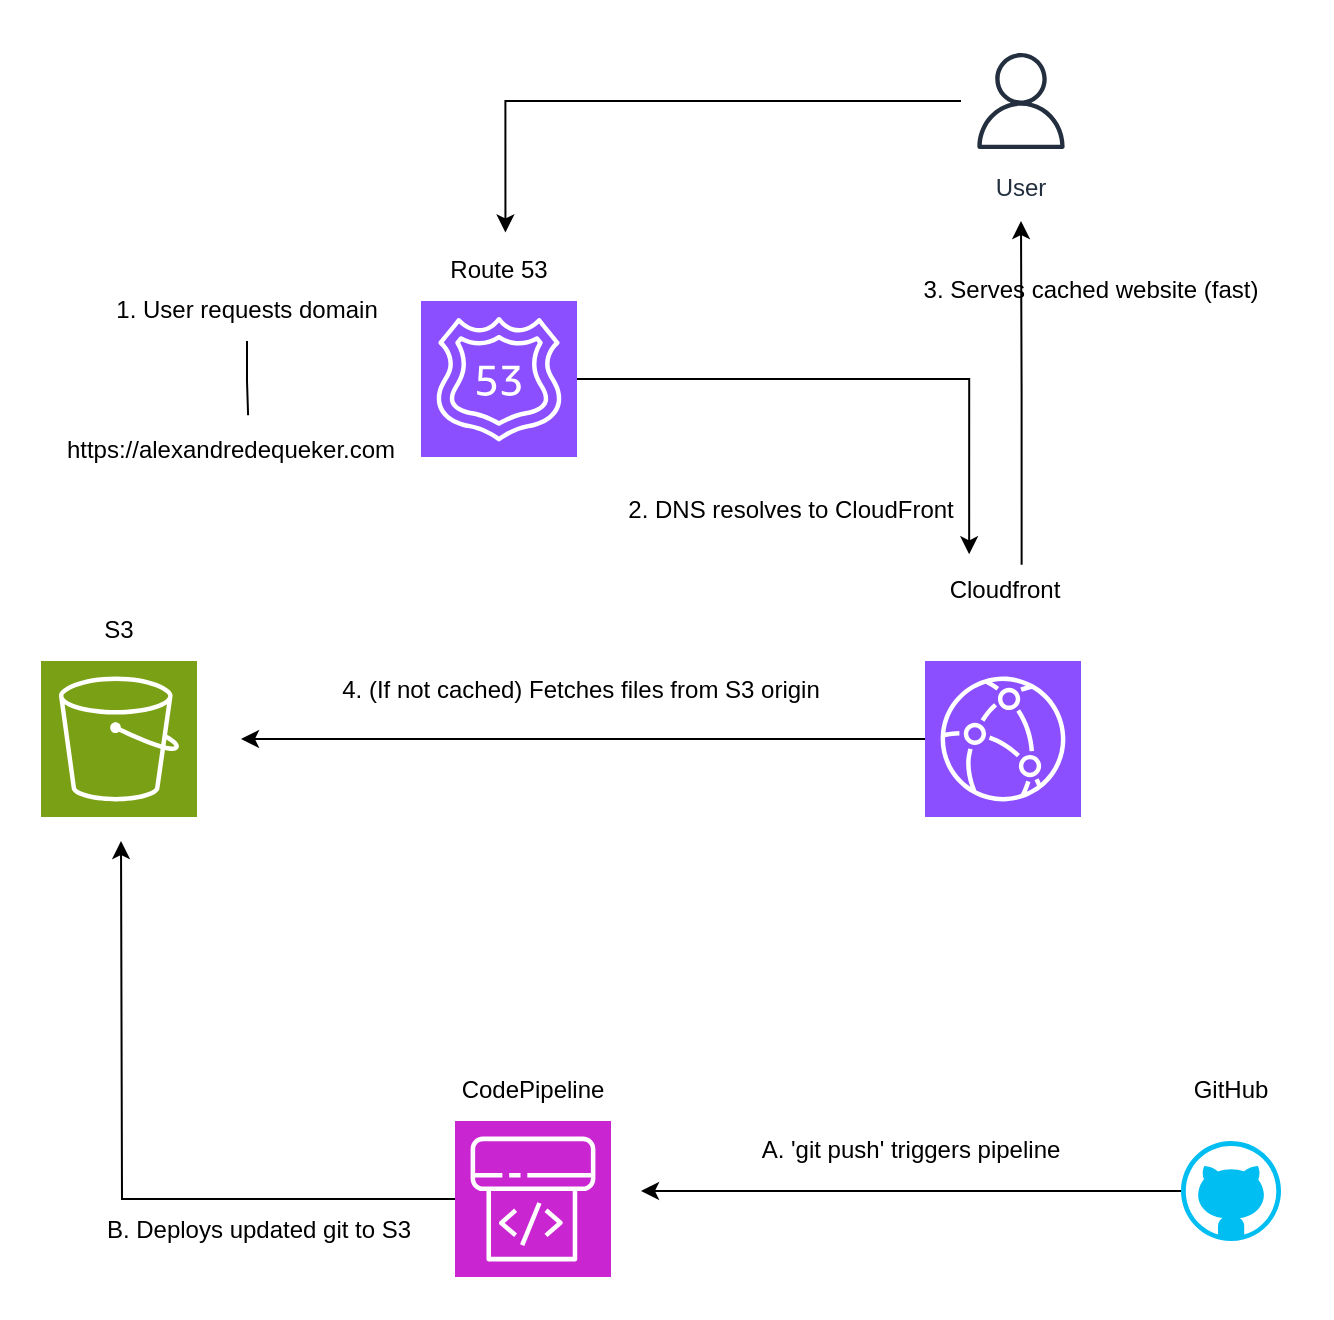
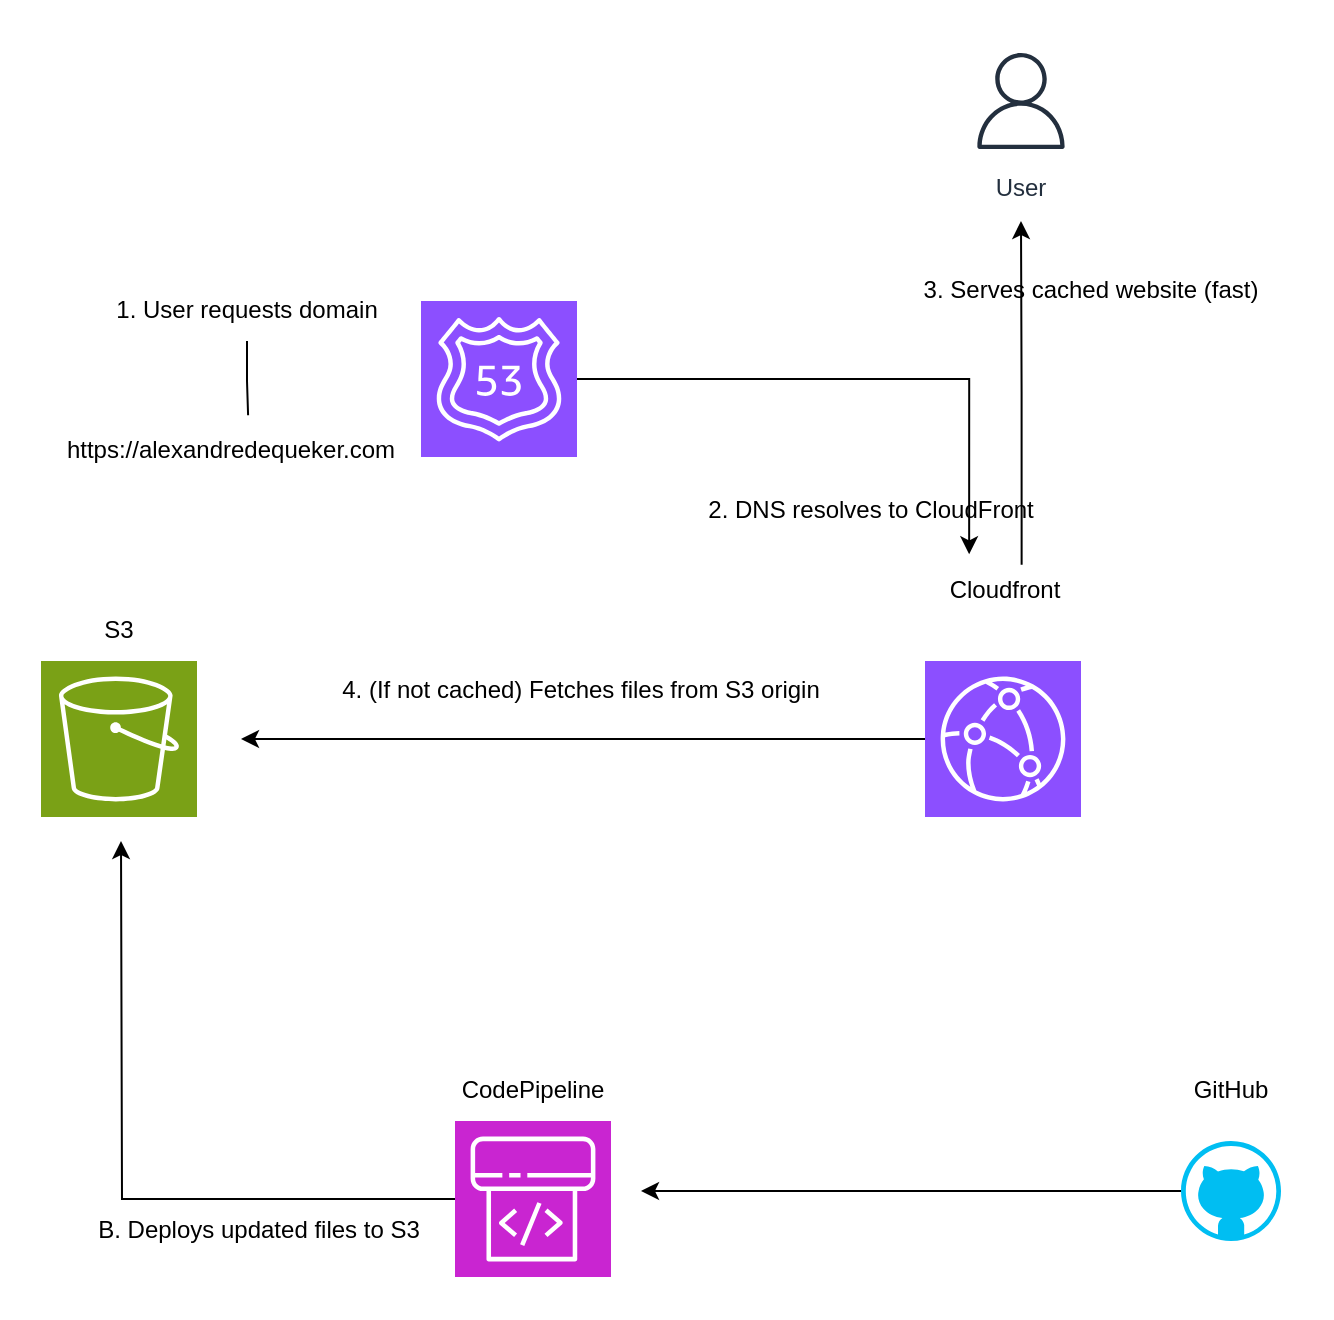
edge "User" -> "Route 53": removed
node "Route 53": removed
node "2. DNS resolves to CloudFront": moved (791, 511) -> (871, 511)
node "A. 'git push' triggers pipeline": removed
node "B. Deploys updated git to S3": label "B. Deploys updated git to S3" -> "B. Deploys updated files to S3"
